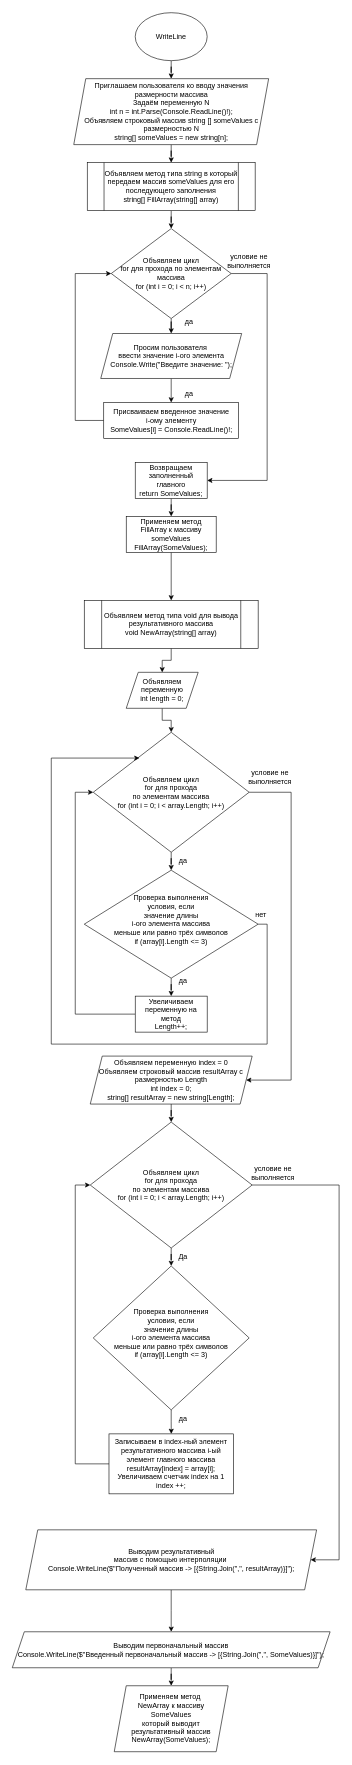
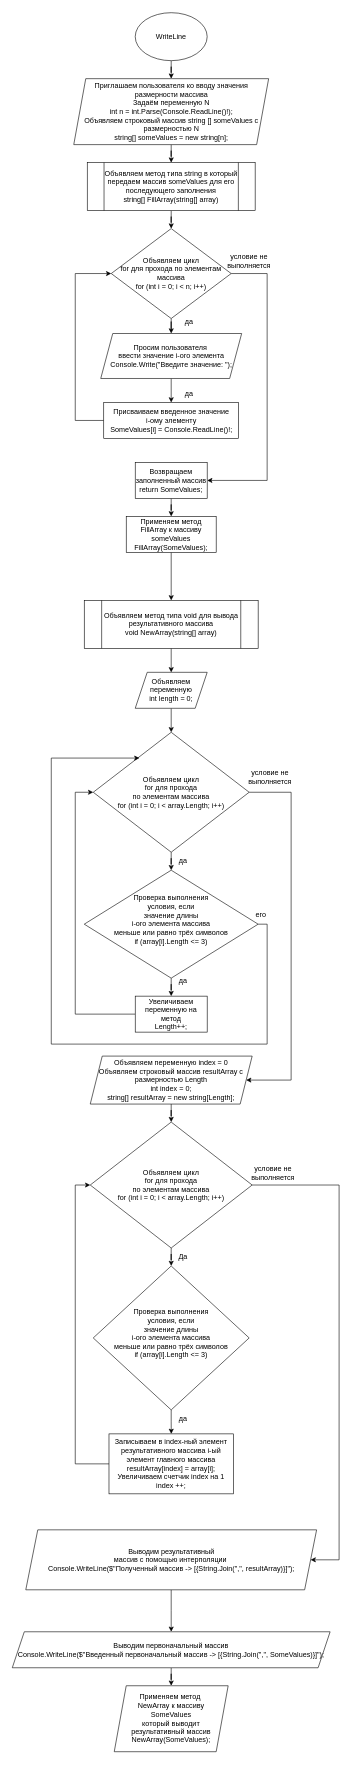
node "Возвращаем заполненный главного return SomeValues;": label "Возвращаем заполненный главного return SomeValues;" -> "Возвращаем заполненный массив return SomeValues;"
node "Объявляем переменную int length = 0;": moved (162, 690) -> (171, 690)
node "нет": label "нет" -> "его"
